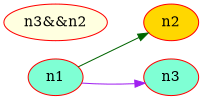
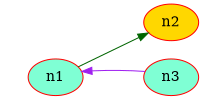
node "n3&&n2": removed
edge "n1" -> "n3": reversed
